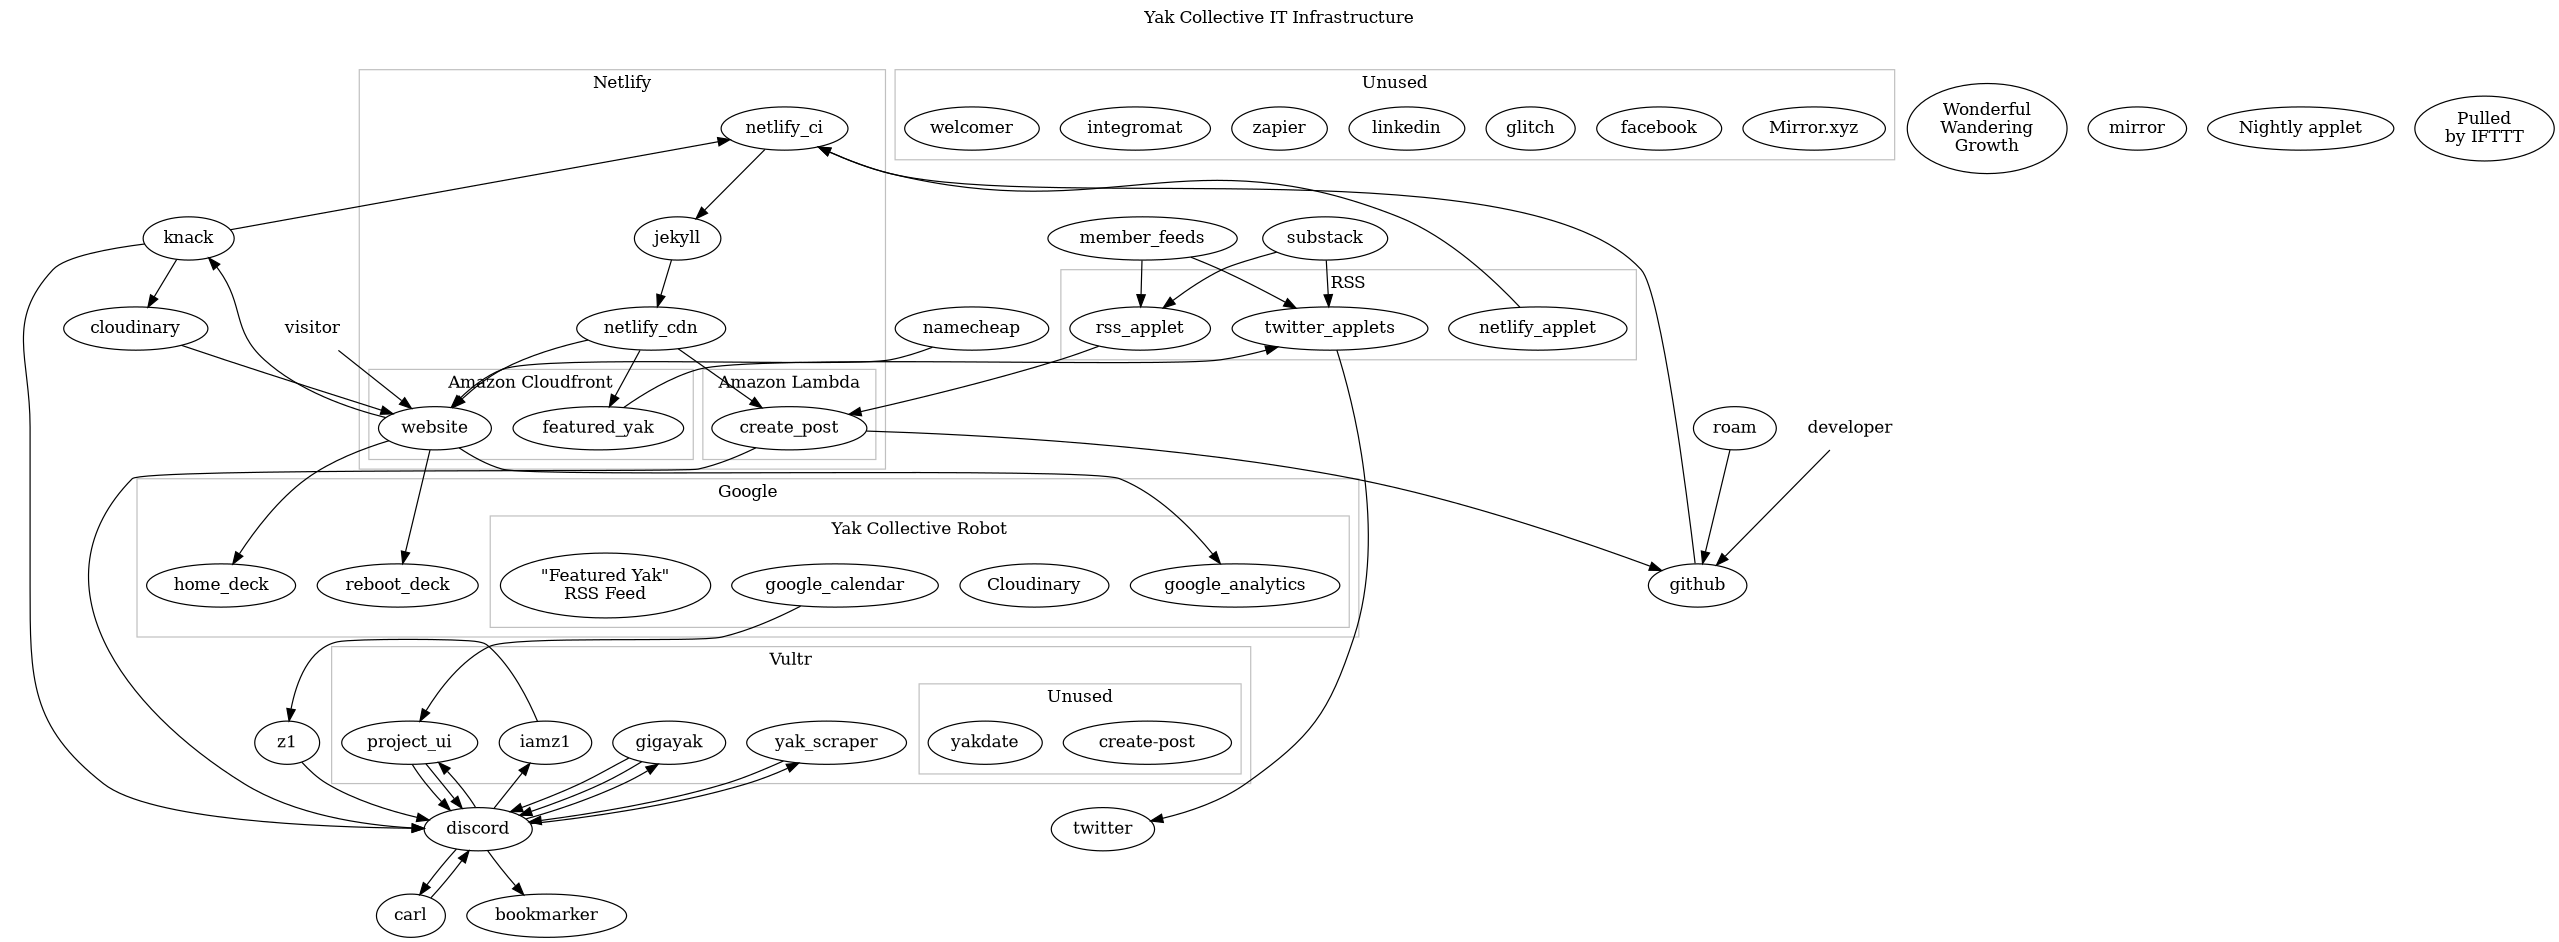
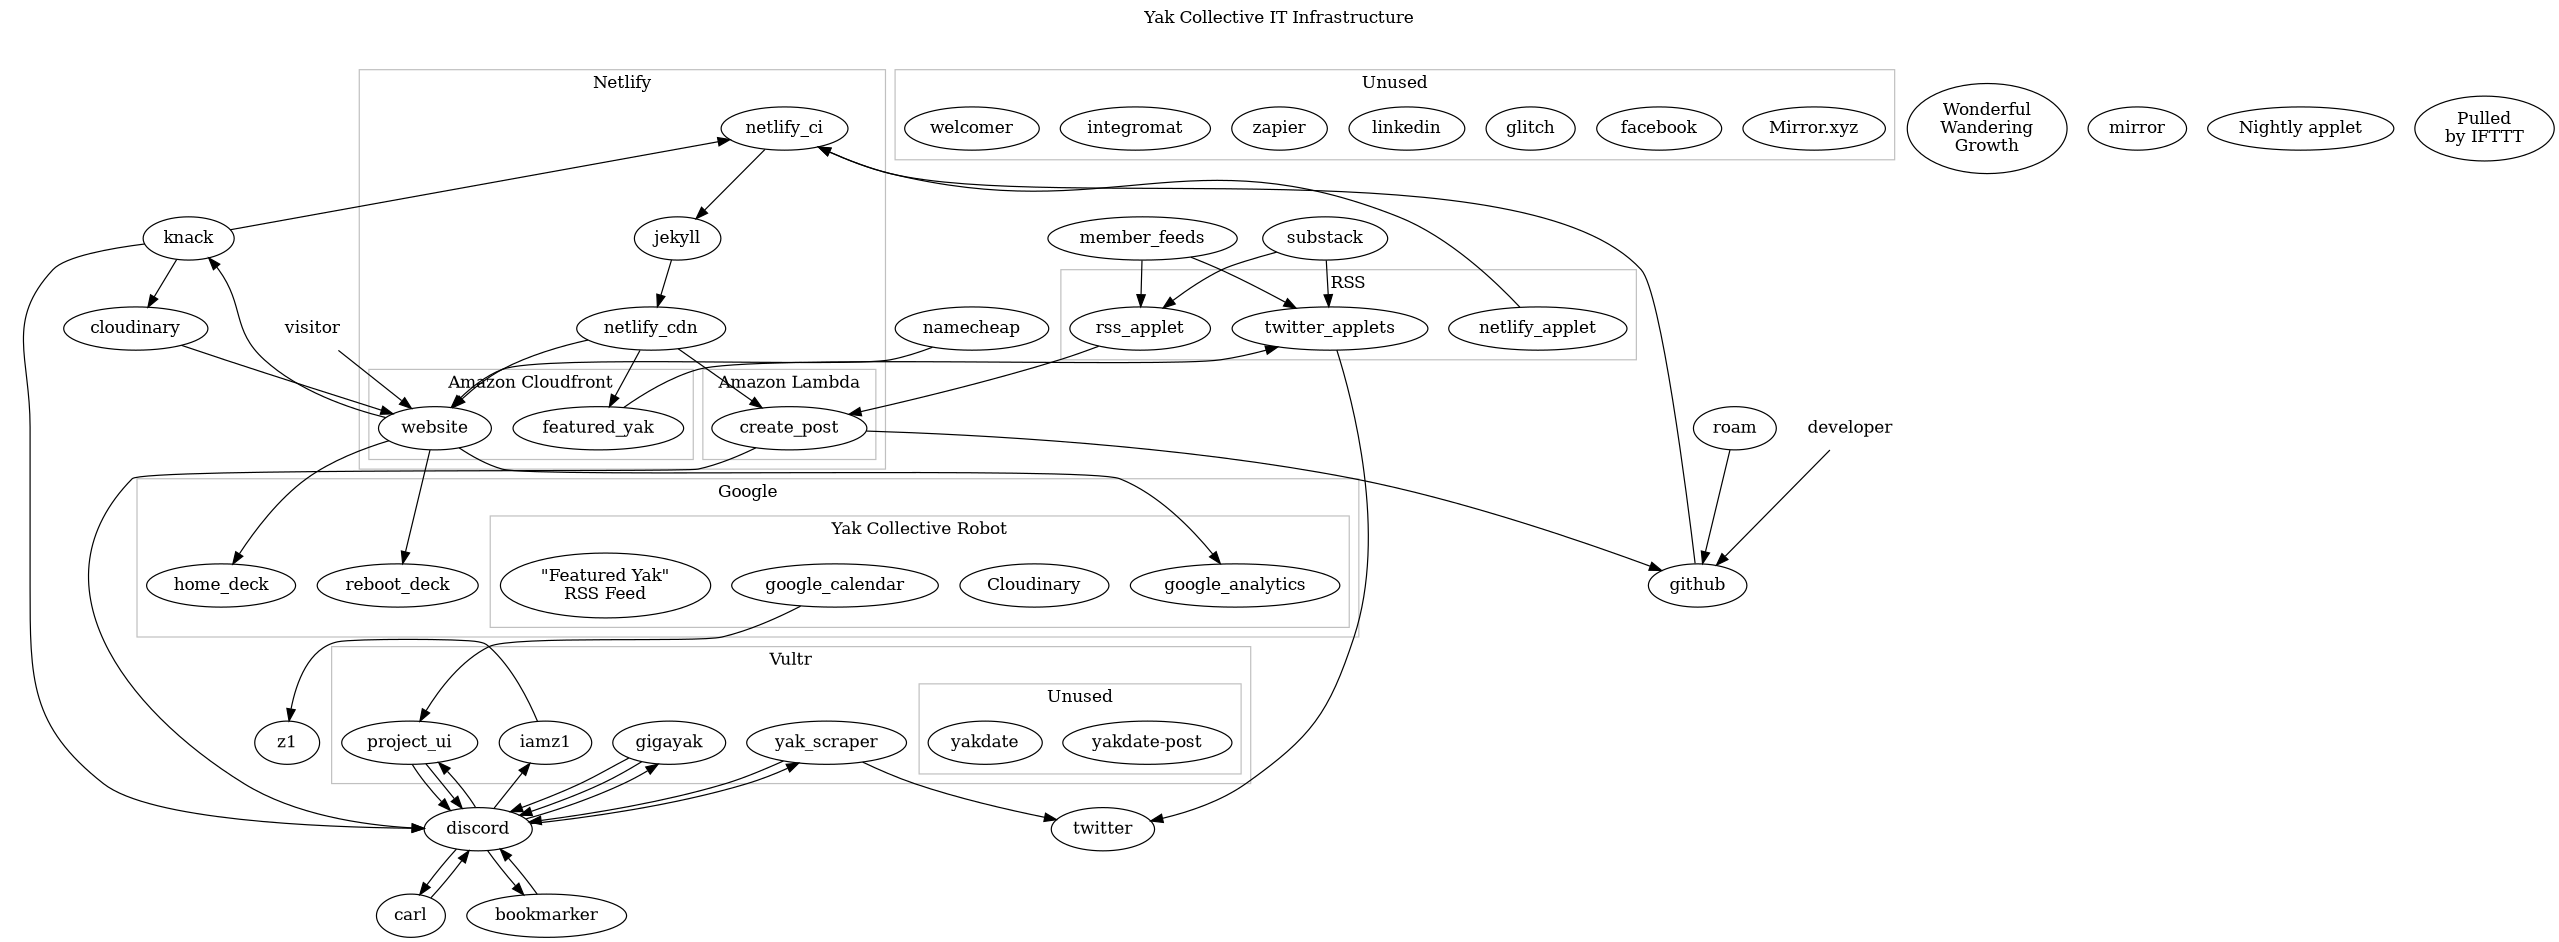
node "create-post": label "create-post" -> "yakdate-post"
edge "yak_scraper" -> "twitter": added
edge "z1" -> "discord": now "bookmarker" -> "discord"
